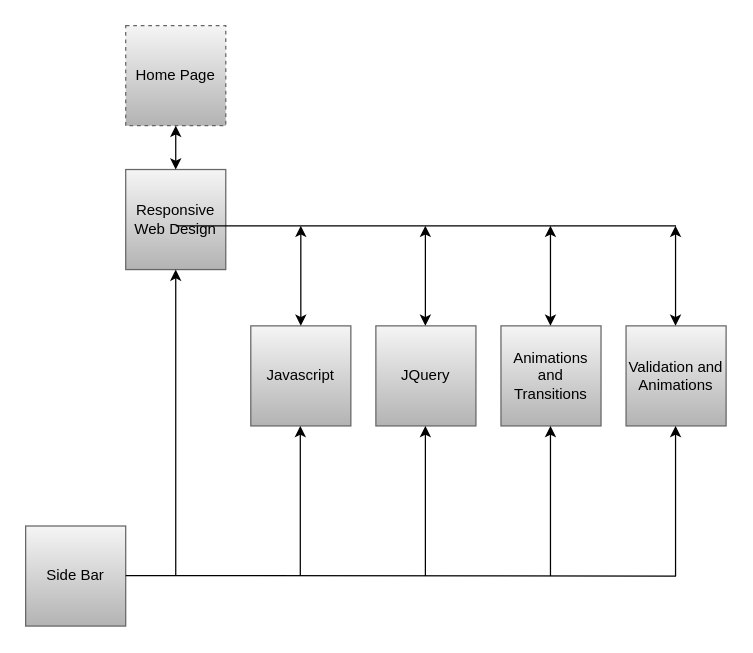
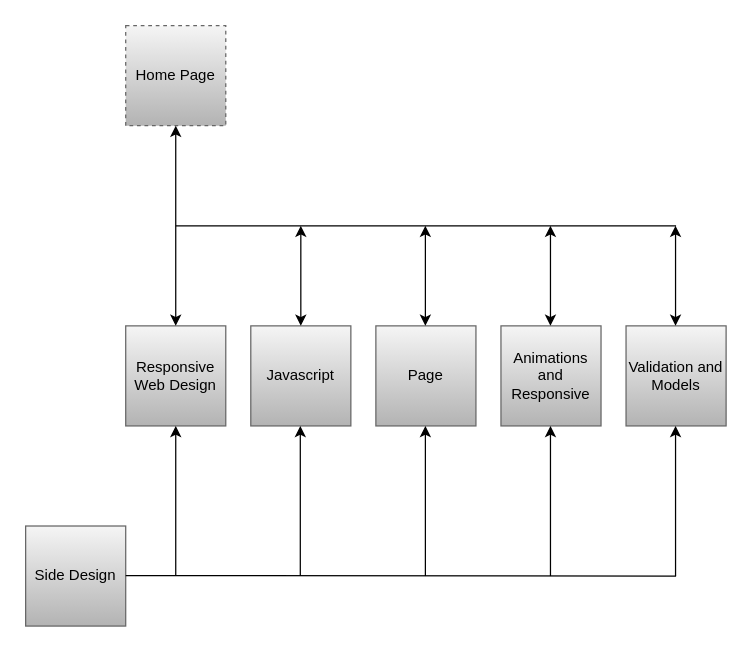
node "Responsive Web Design": moved (176, 219) -> (176, 376)
node "JQuery": label "JQuery" -> "Page"
node "Animations and Transitions": label "Animations and Transitions" -> "Animations and Responsive"
node "Validation and Animations": label "Validation and Animations" -> "Validation and Models"
node "Side Bar": label "Side Bar" -> "Side Design"
